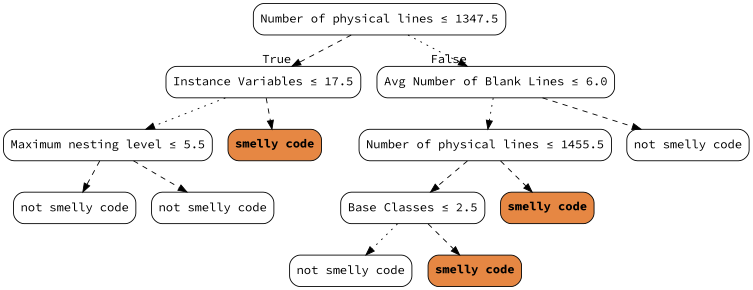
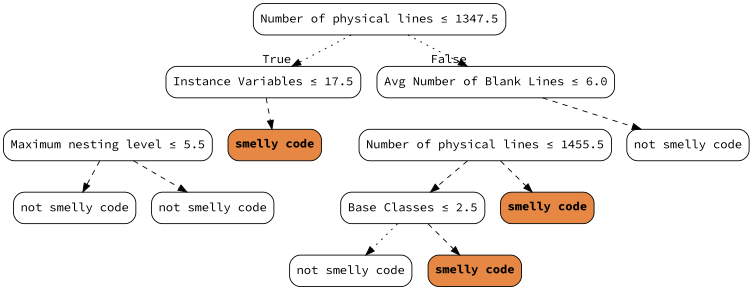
edge "Number of physical lines ≤ 1347.5" -> "Instance Variables ≤ 17.5": style dashed -> dotted
edge "Avg Number of Blank Lines ≤ 6.0" -> "Number of physical lines ≤ 1455.5": removed
edge "Instance Variables ≤ 17.5" -> "Maximum nesting level ≤ 5.5": removed
